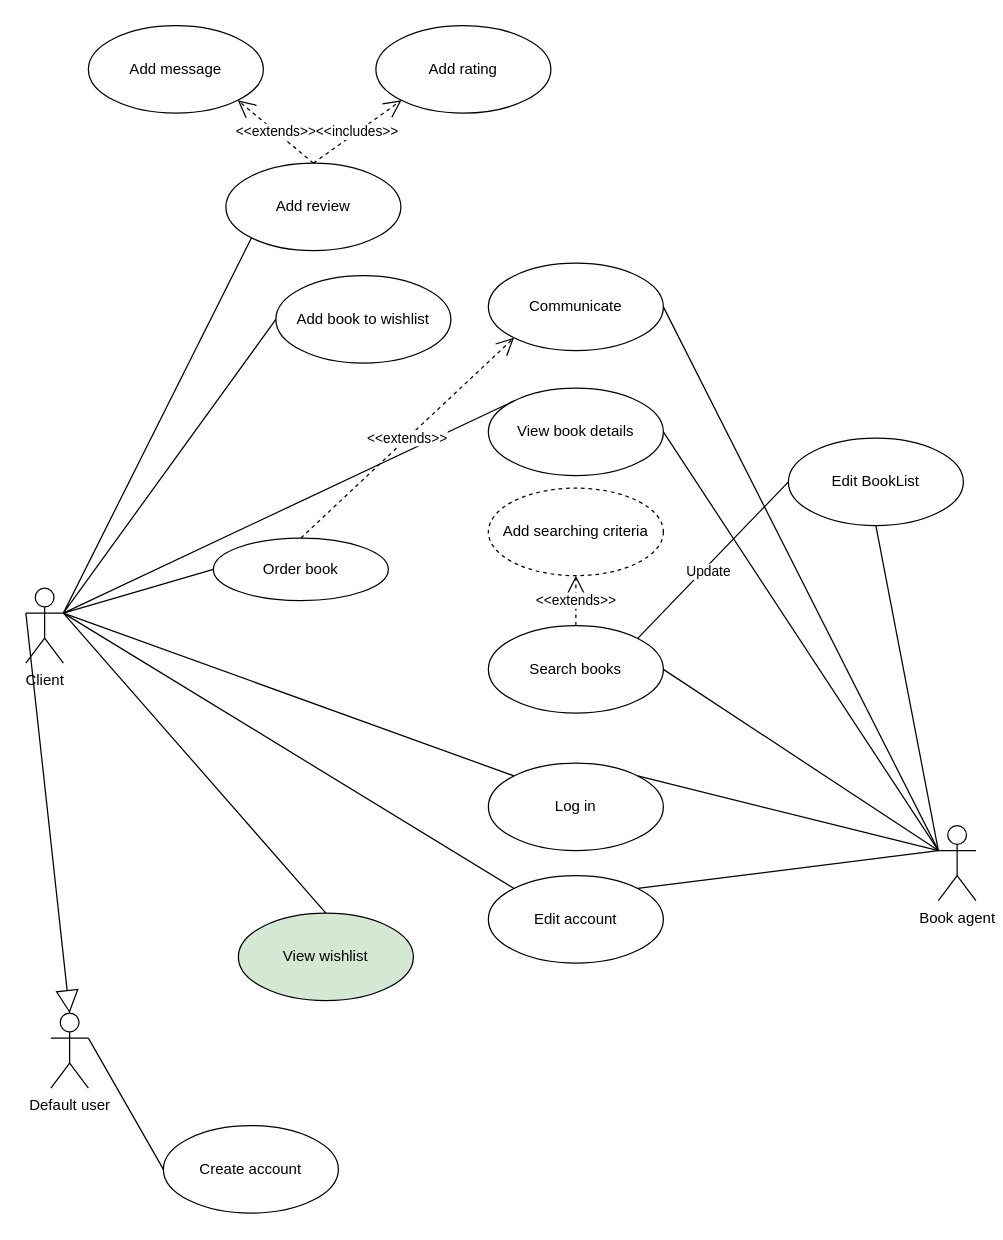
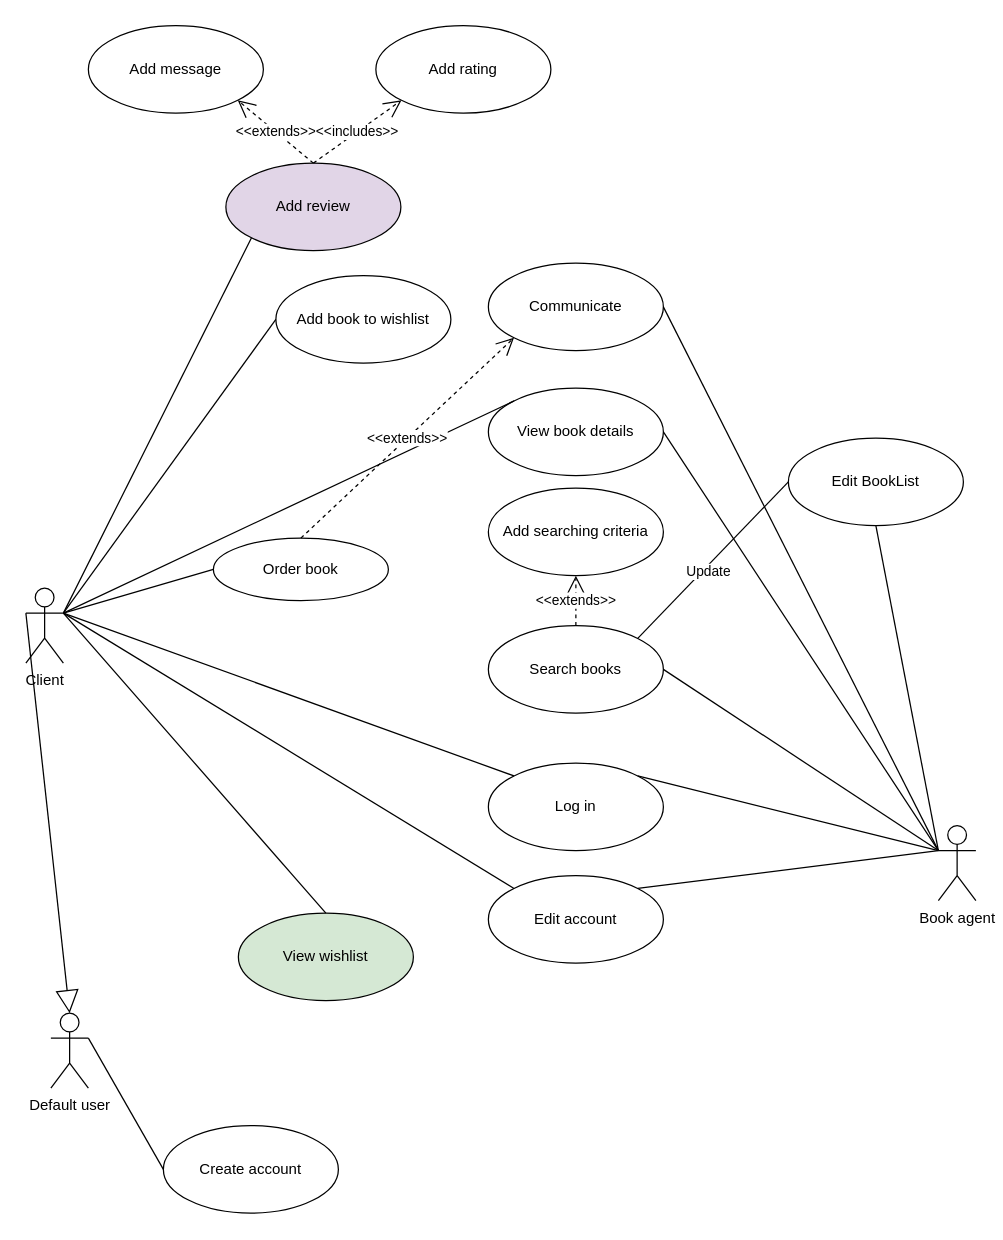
node "Add review": fillcolor #ffffff -> #e1d5e7
node "Add searching criteria": style dashed -> solid
